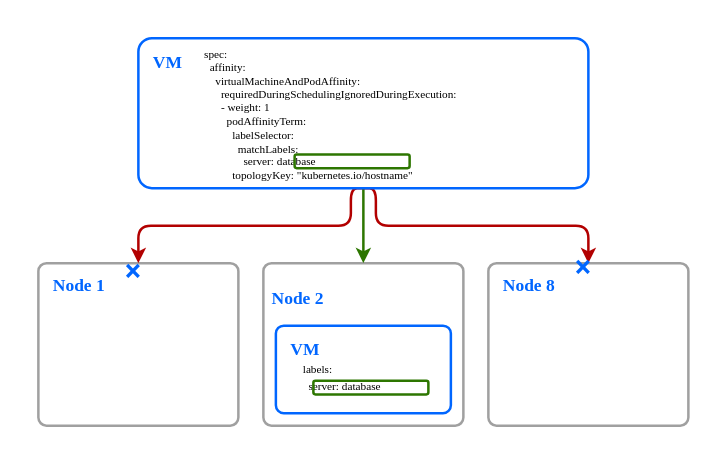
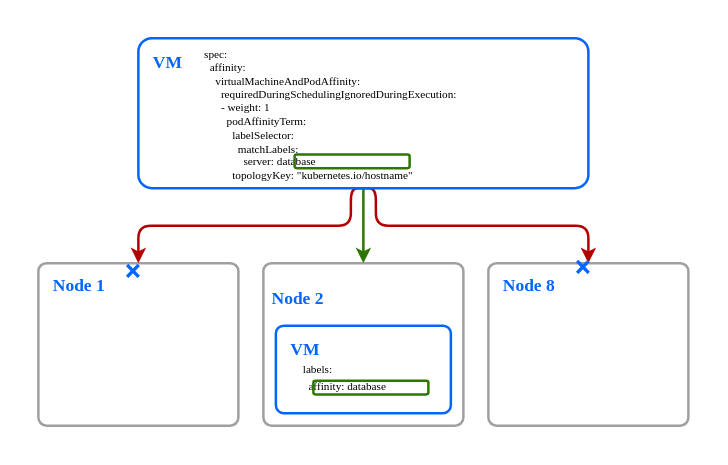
node "labels: server: database": label "labels: server: database" -> "labels: affinity: database"
